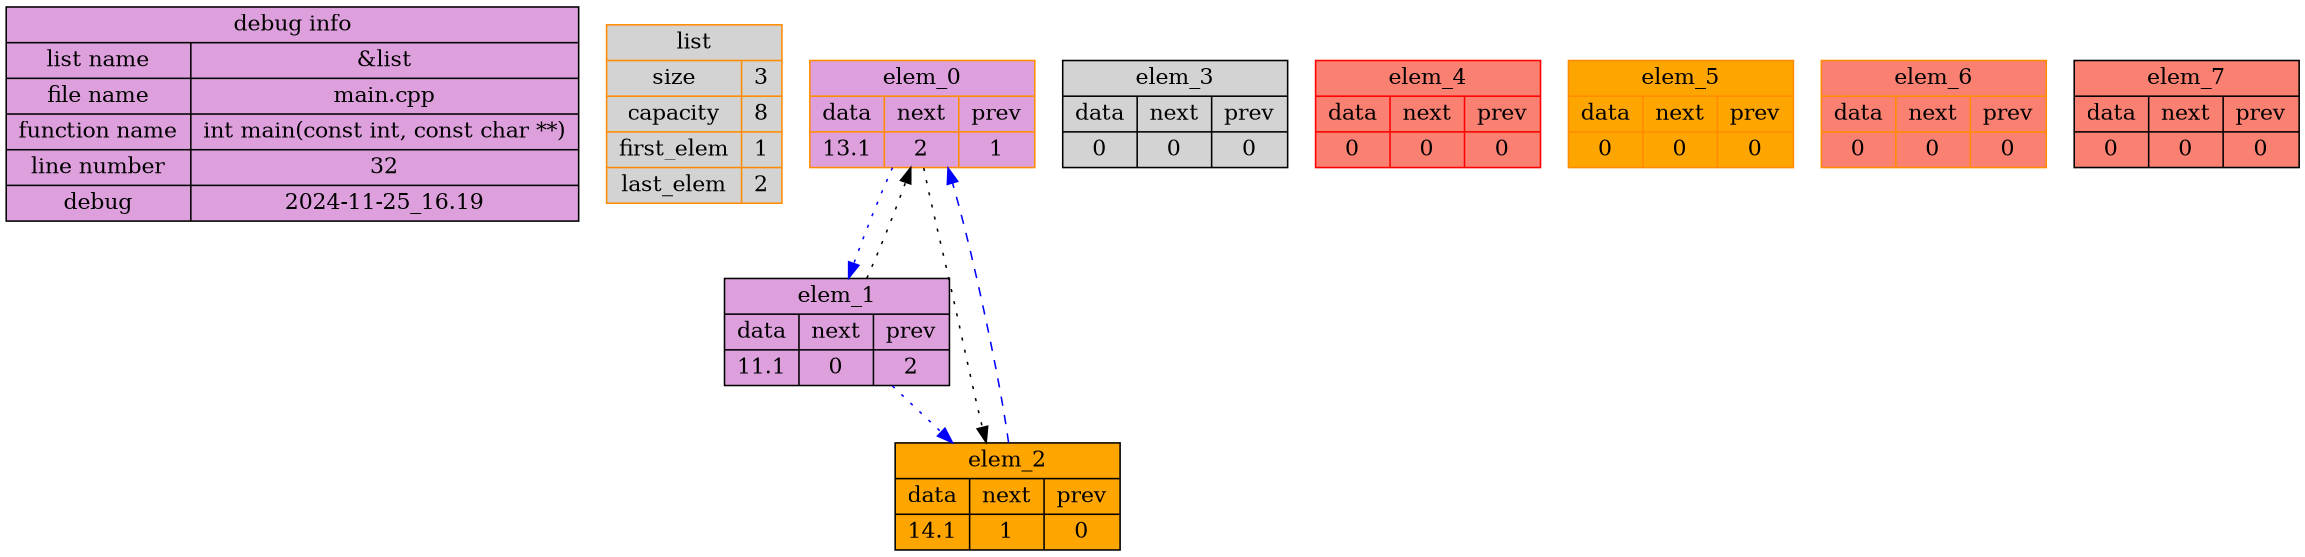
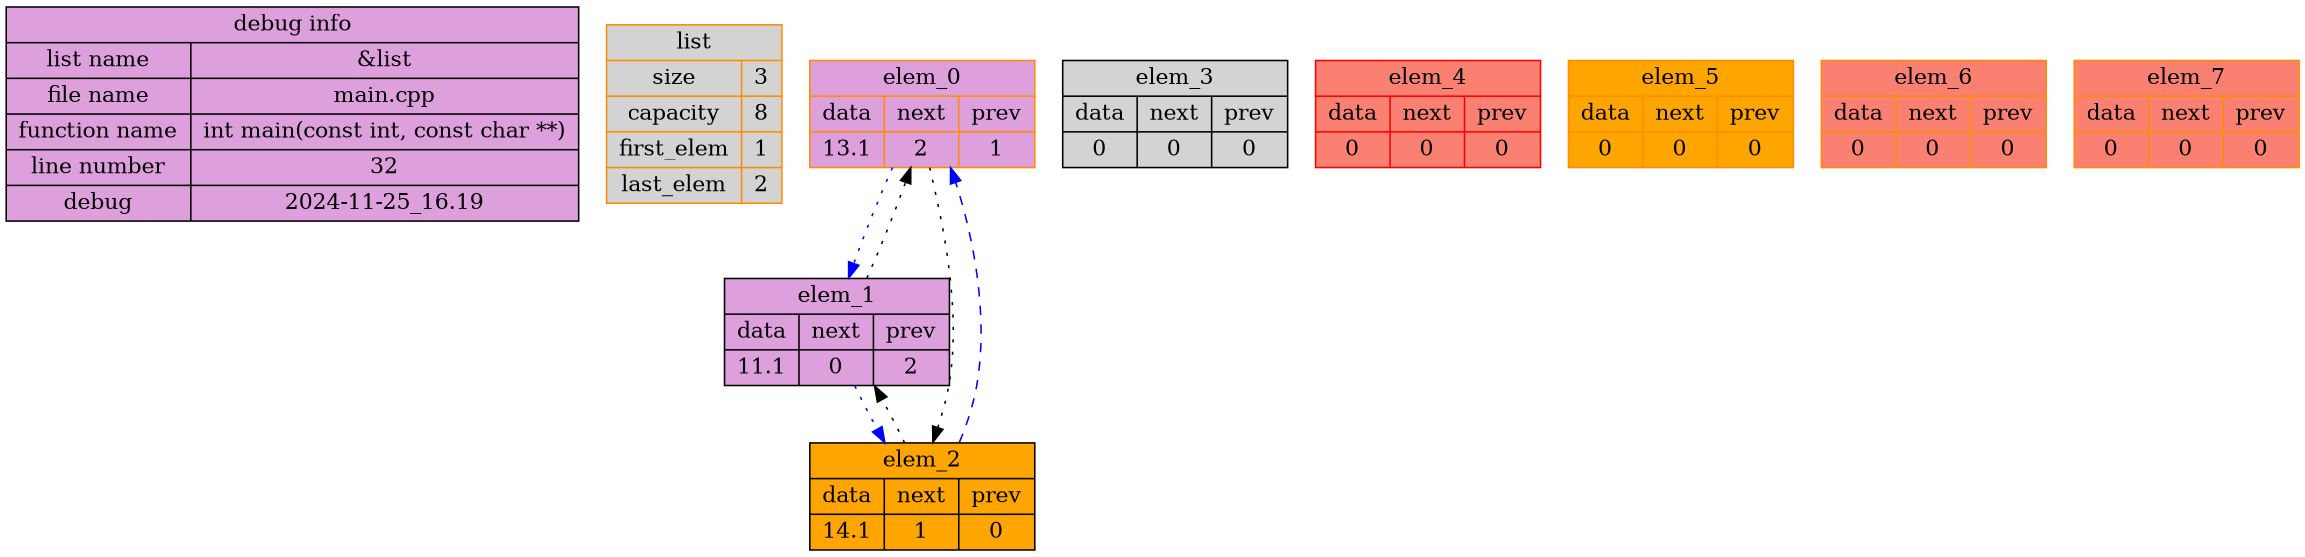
node "elem_7": color black -> darkorange
edge "elem_2" -> "elem_1": added
